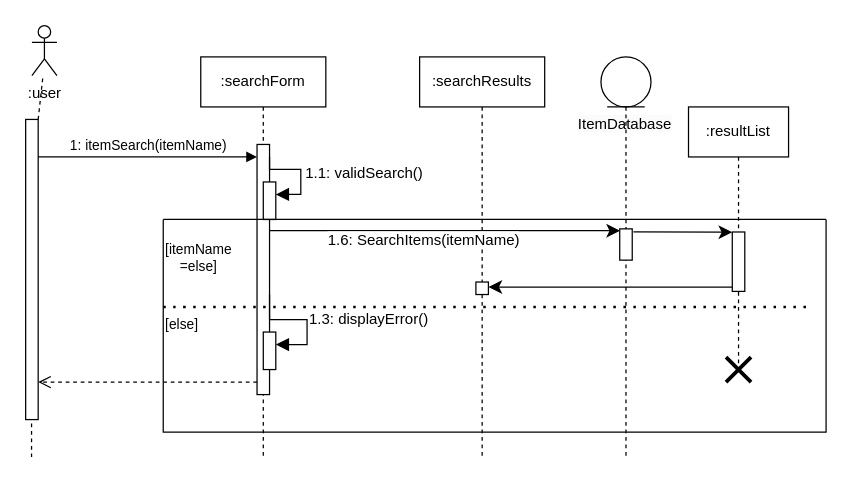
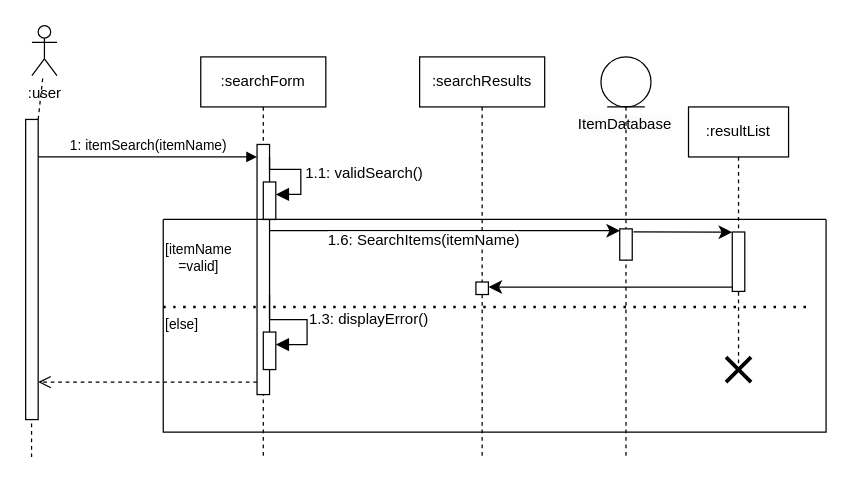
node "[itemName =else]": label "[itemName =else]" -> "[itemName =valid]"
